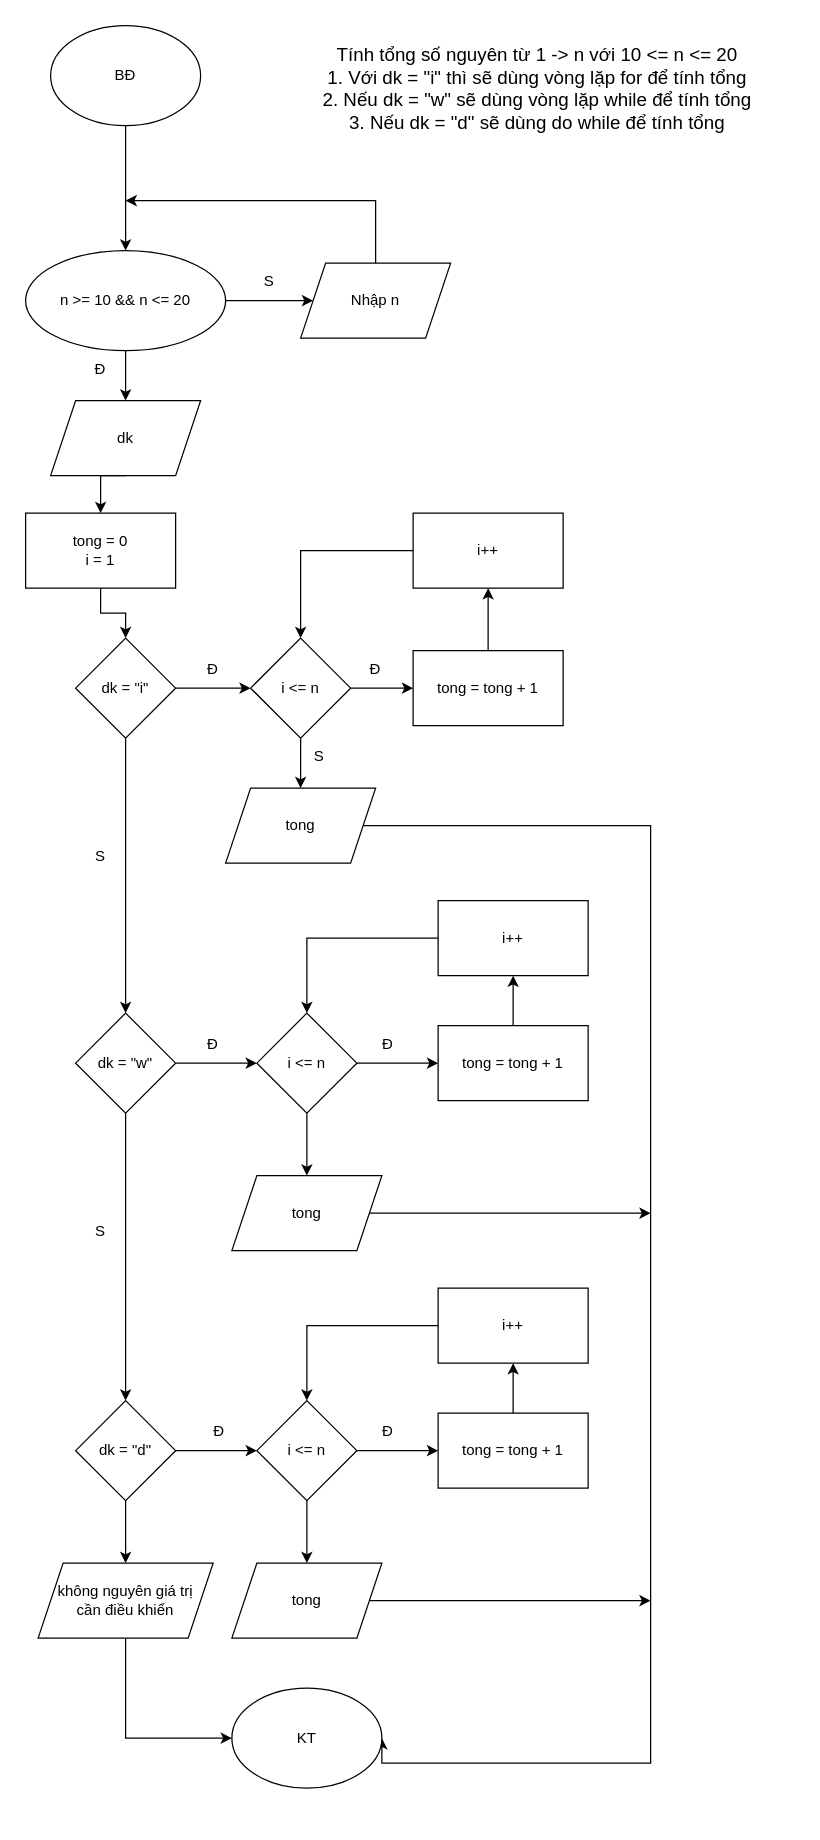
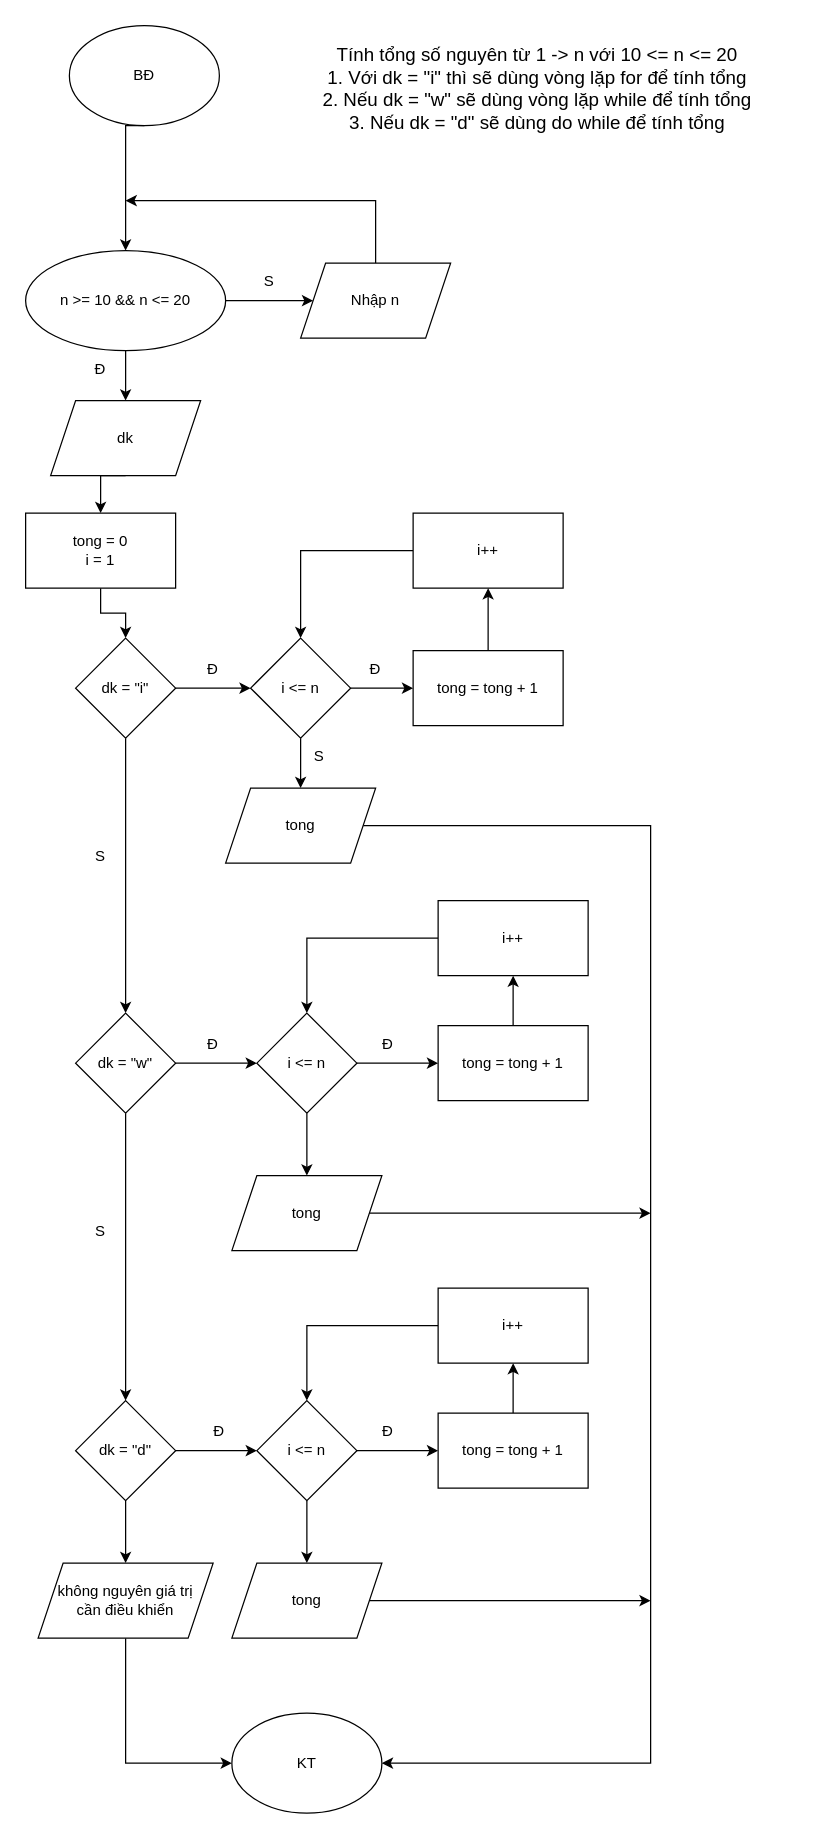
node "BĐ": moved (126, 76) -> (144, 76)
node "KT": moved (307, 1738) -> (307, 1763)
